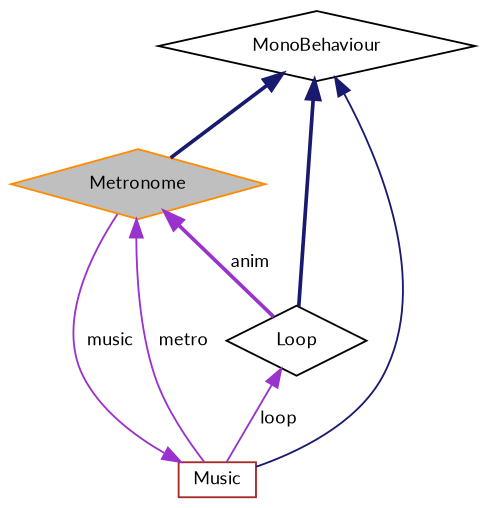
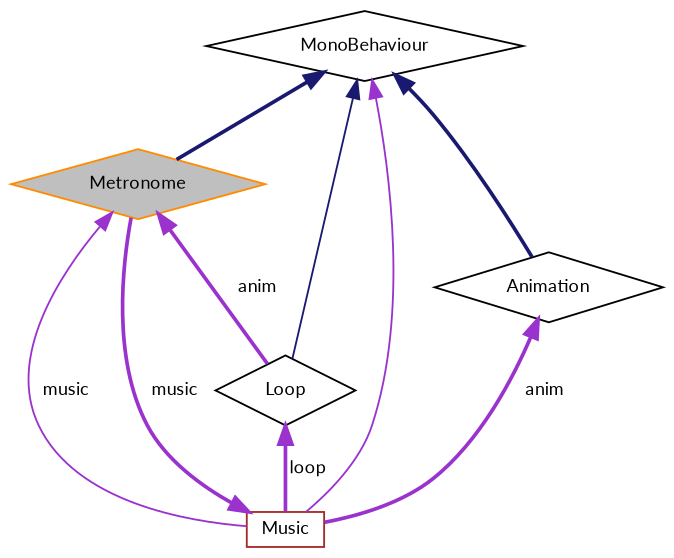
edge "Loop" -> "MonoBehaviour": style bold -> solid
node "Animation": added
edge "Music" -> "MonoBehaviour": color midnightblue -> darkorchid3
edge "Music" -> "Metronome": label " metro" -> " music"
edge "Metronome" -> "Music": style solid -> bold
edge "Music" -> "Loop": style solid -> bold
